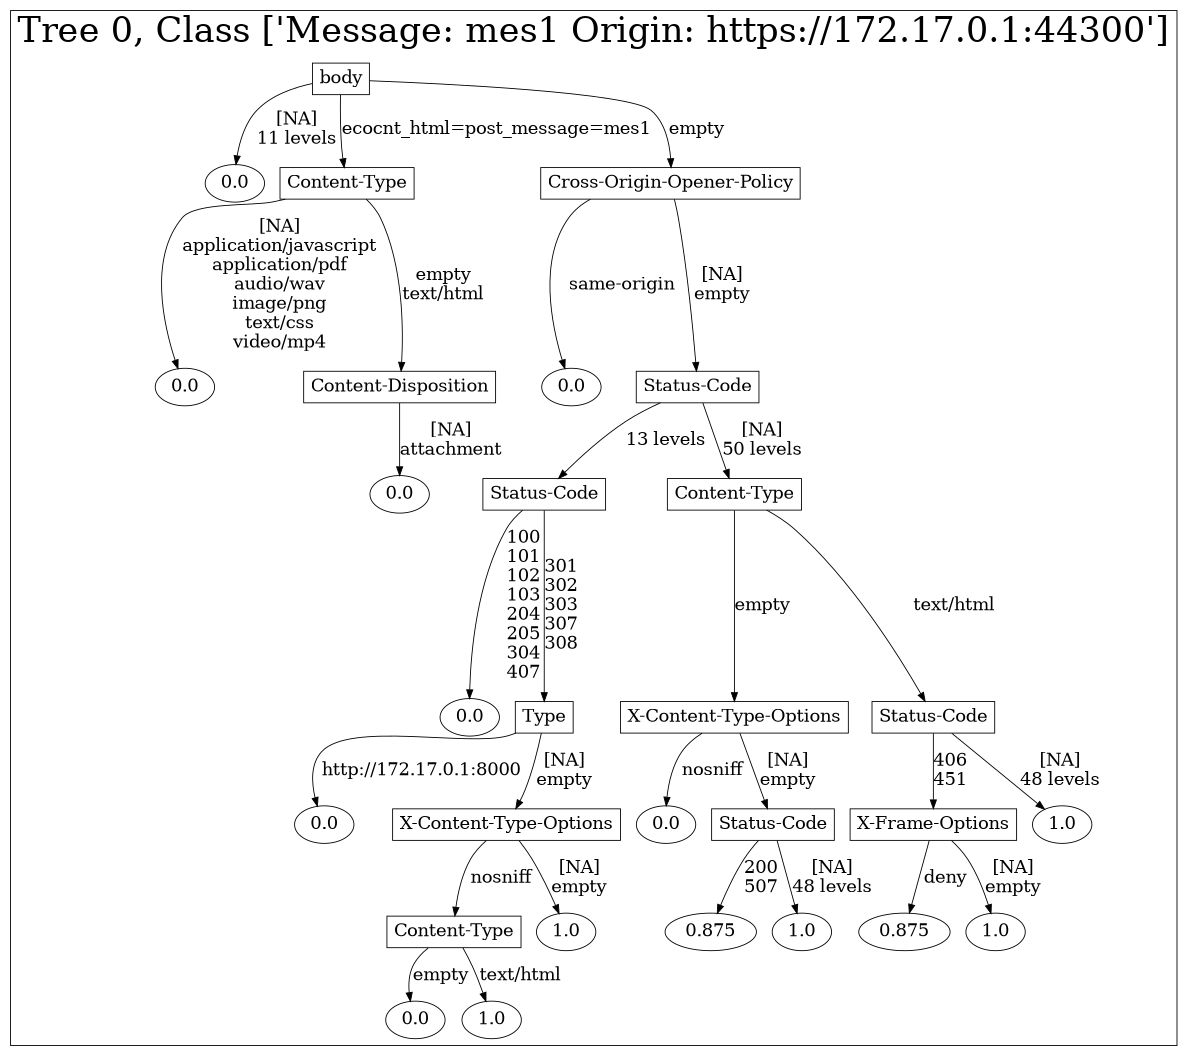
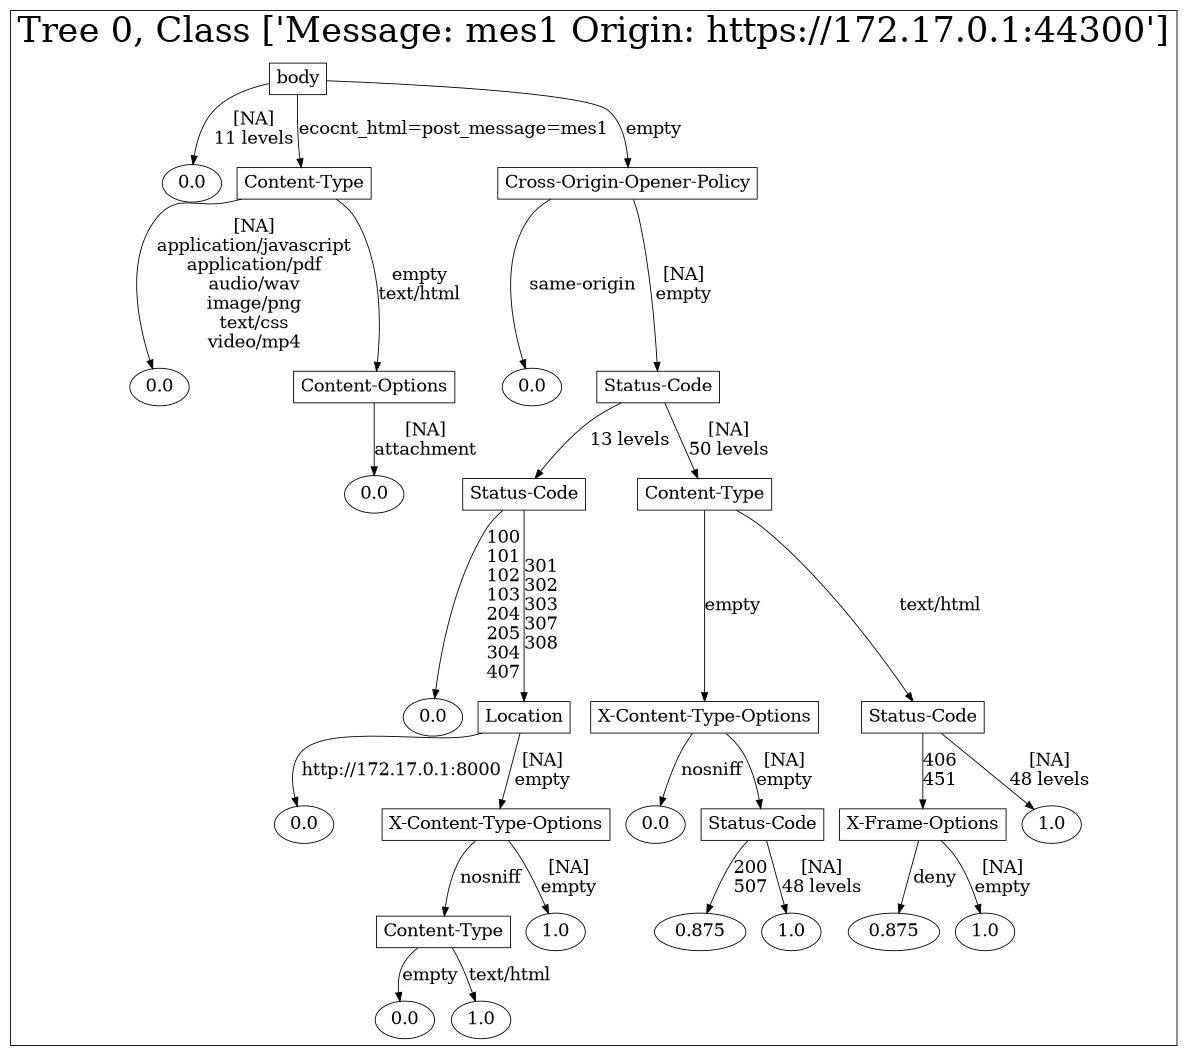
node "Content-Disposition": label "Content-Disposition" -> "Content-Options"
node "Type": label "Type" -> "Location"
